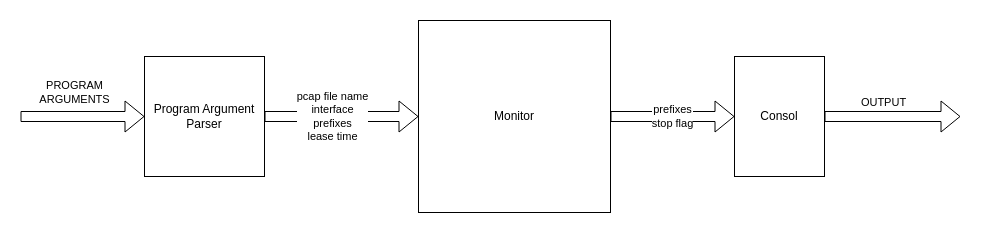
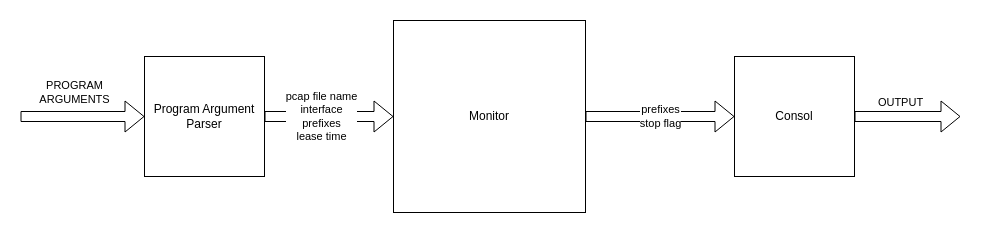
node "Monitor": moved (515, 117) -> (490, 117)
node "Consol": size 90x120 -> 120x120
